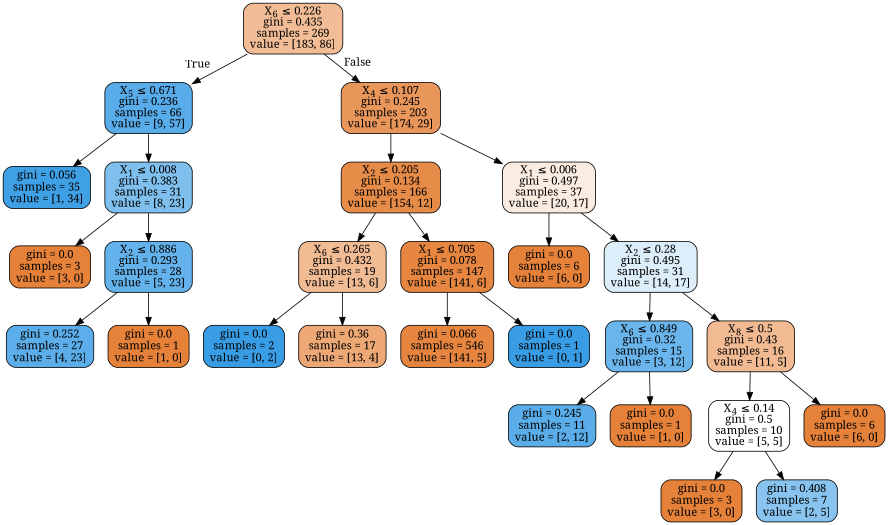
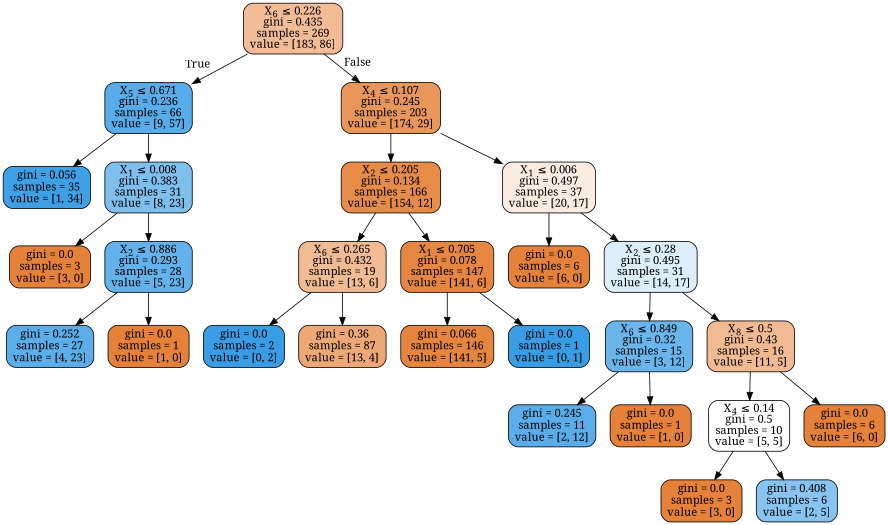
node "gini = 0.36": text "samples = 17" -> "samples = 87"
node "gini = 0.066": text "samples = 546" -> "samples = 146"
node "gini = 0.408": text "samples = 7" -> "samples = 6"
